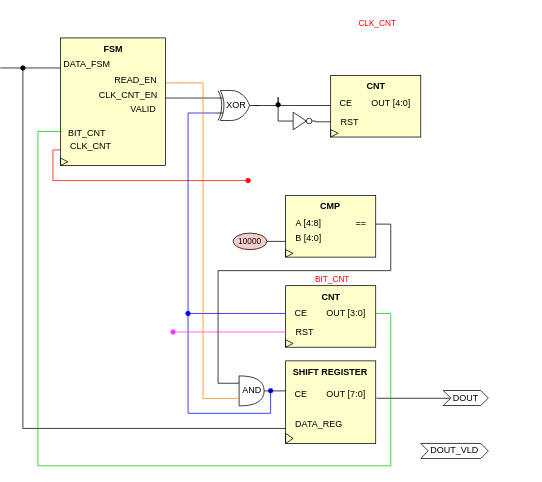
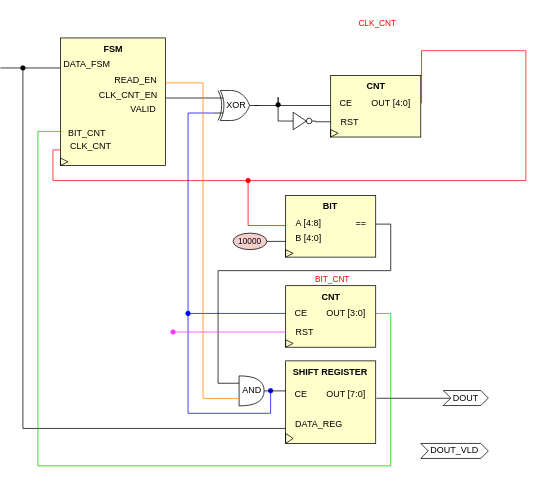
edge "OUT [4:0]" -- "A [4:8]": added
node "CMP": label "CMP" -> "BIT"
